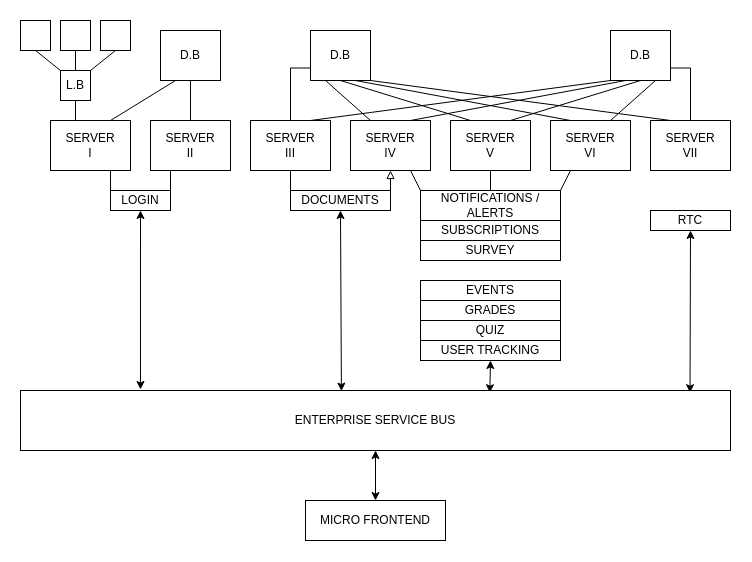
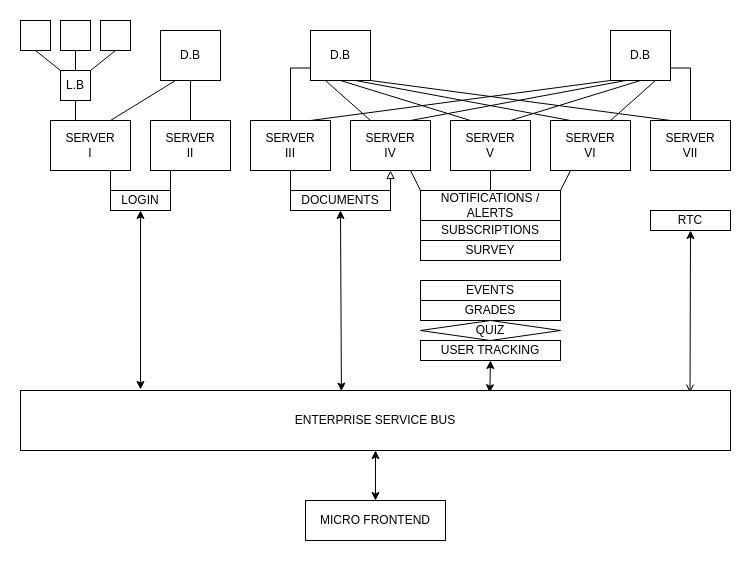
node "QUIZ": shape rectangle -> diamond
edge "RTC" -- "ENTERPRISE SERVICE BUS": arrowhead classic -> open
